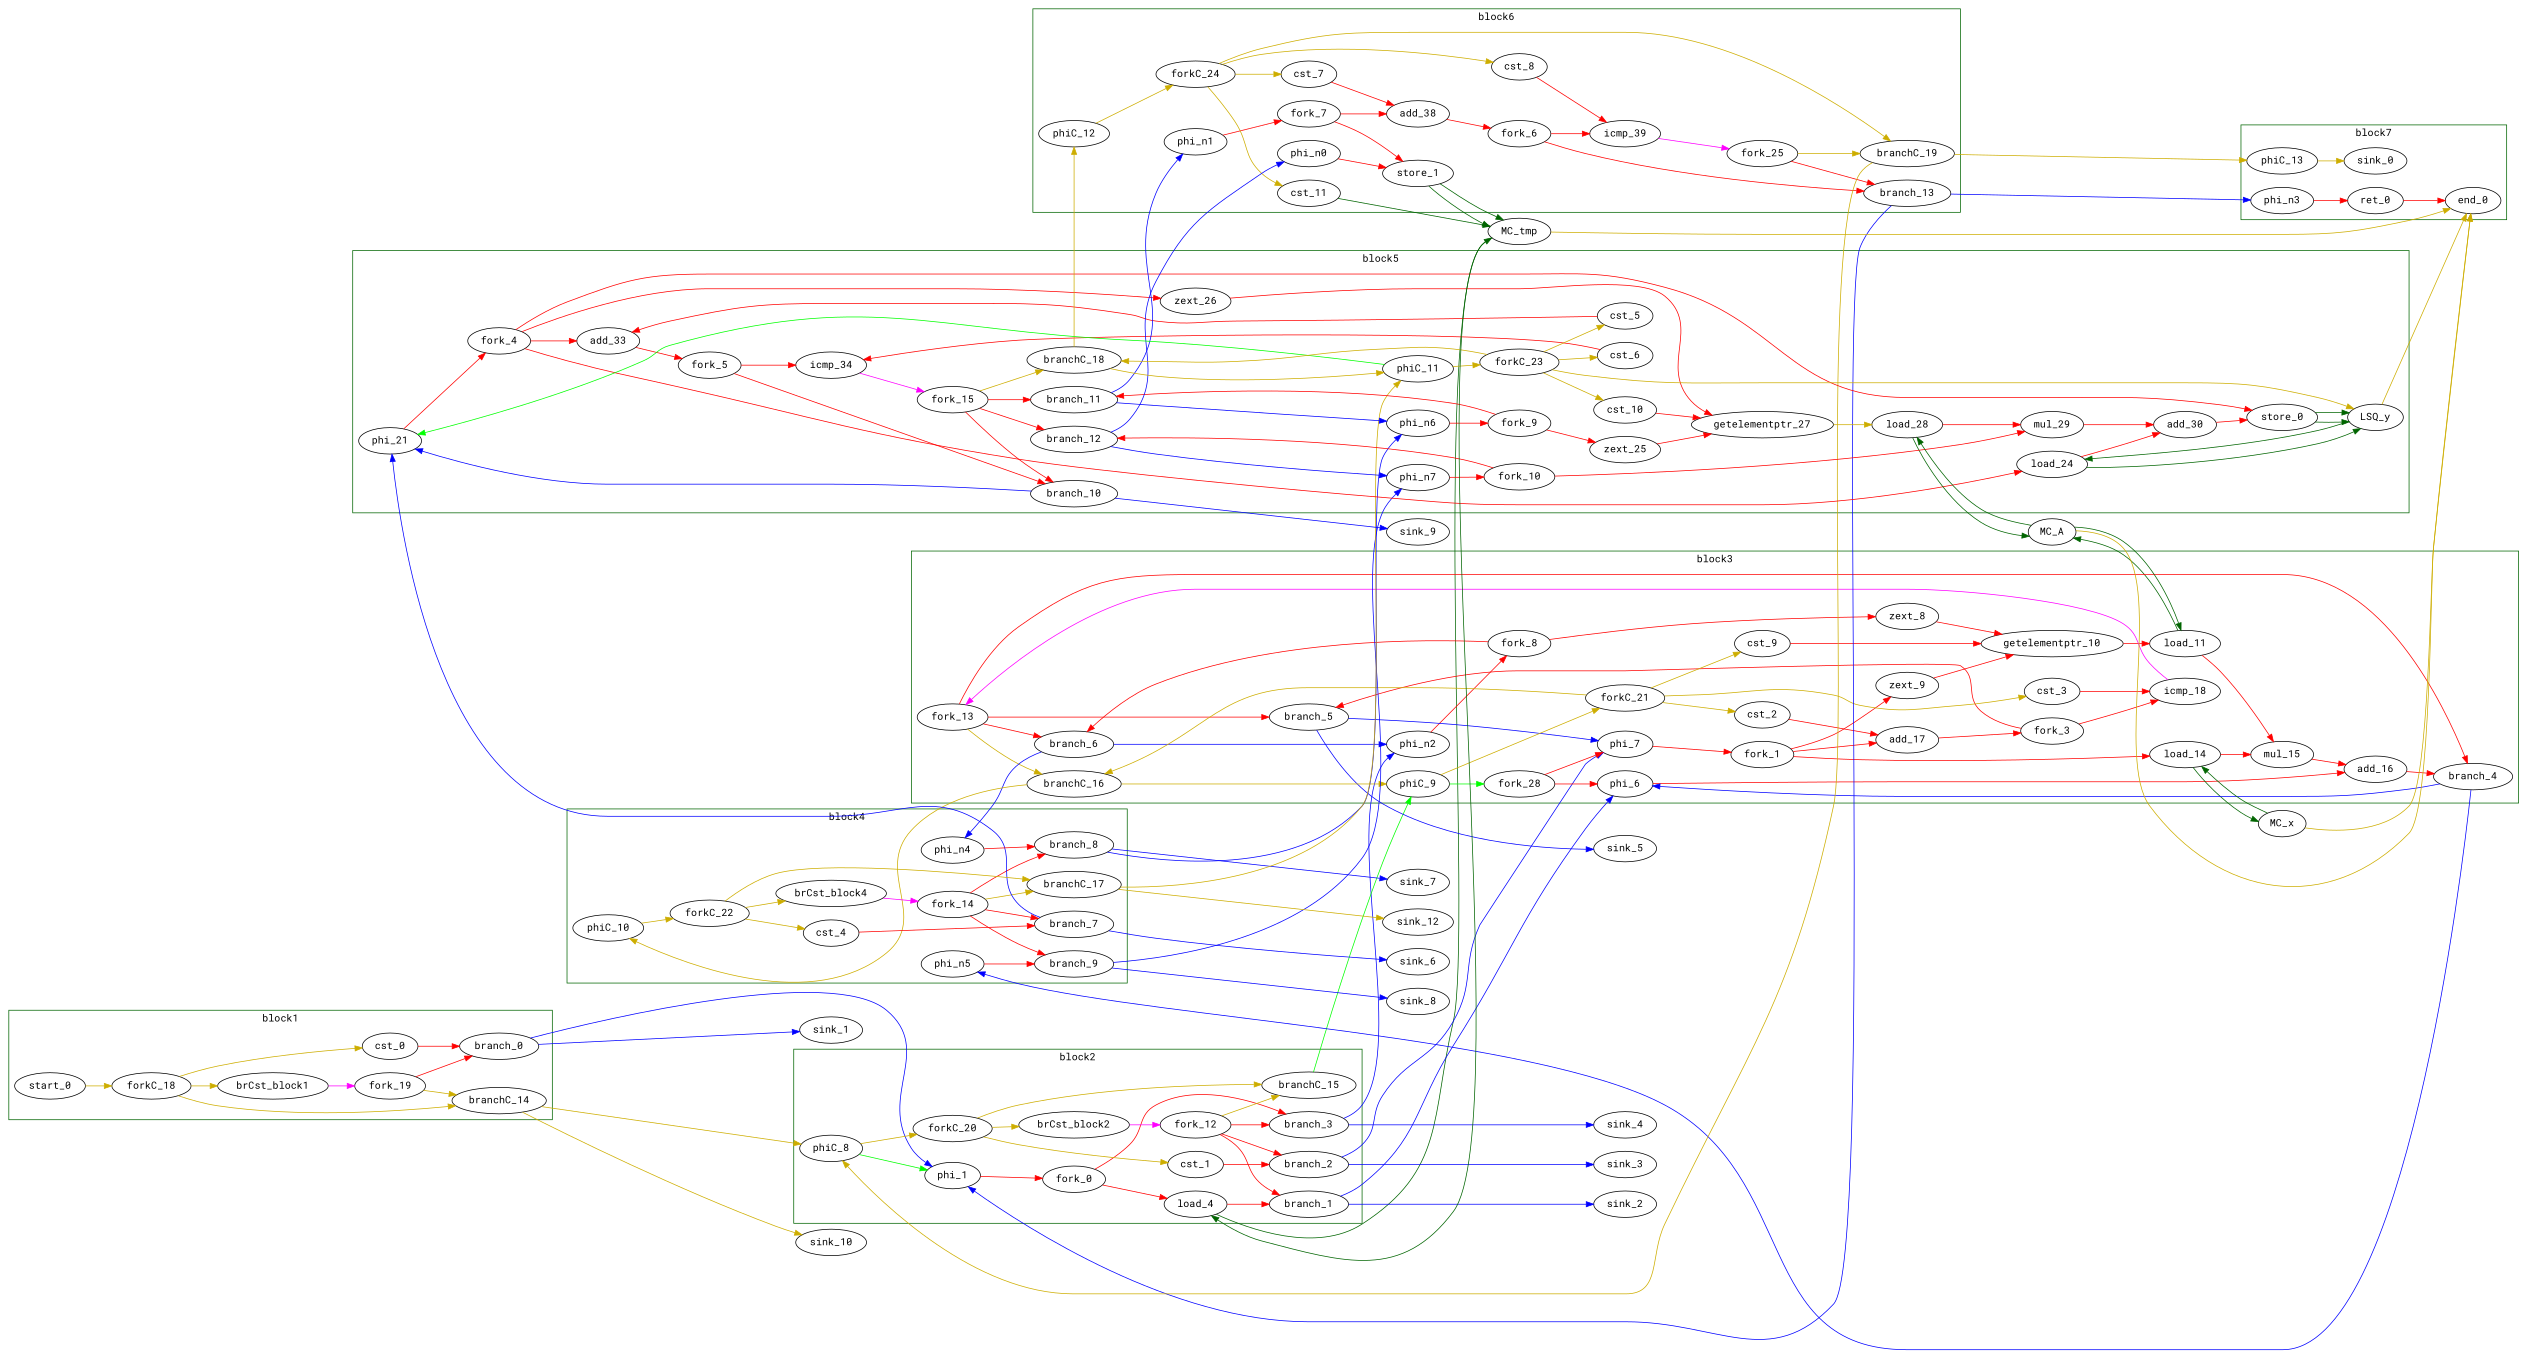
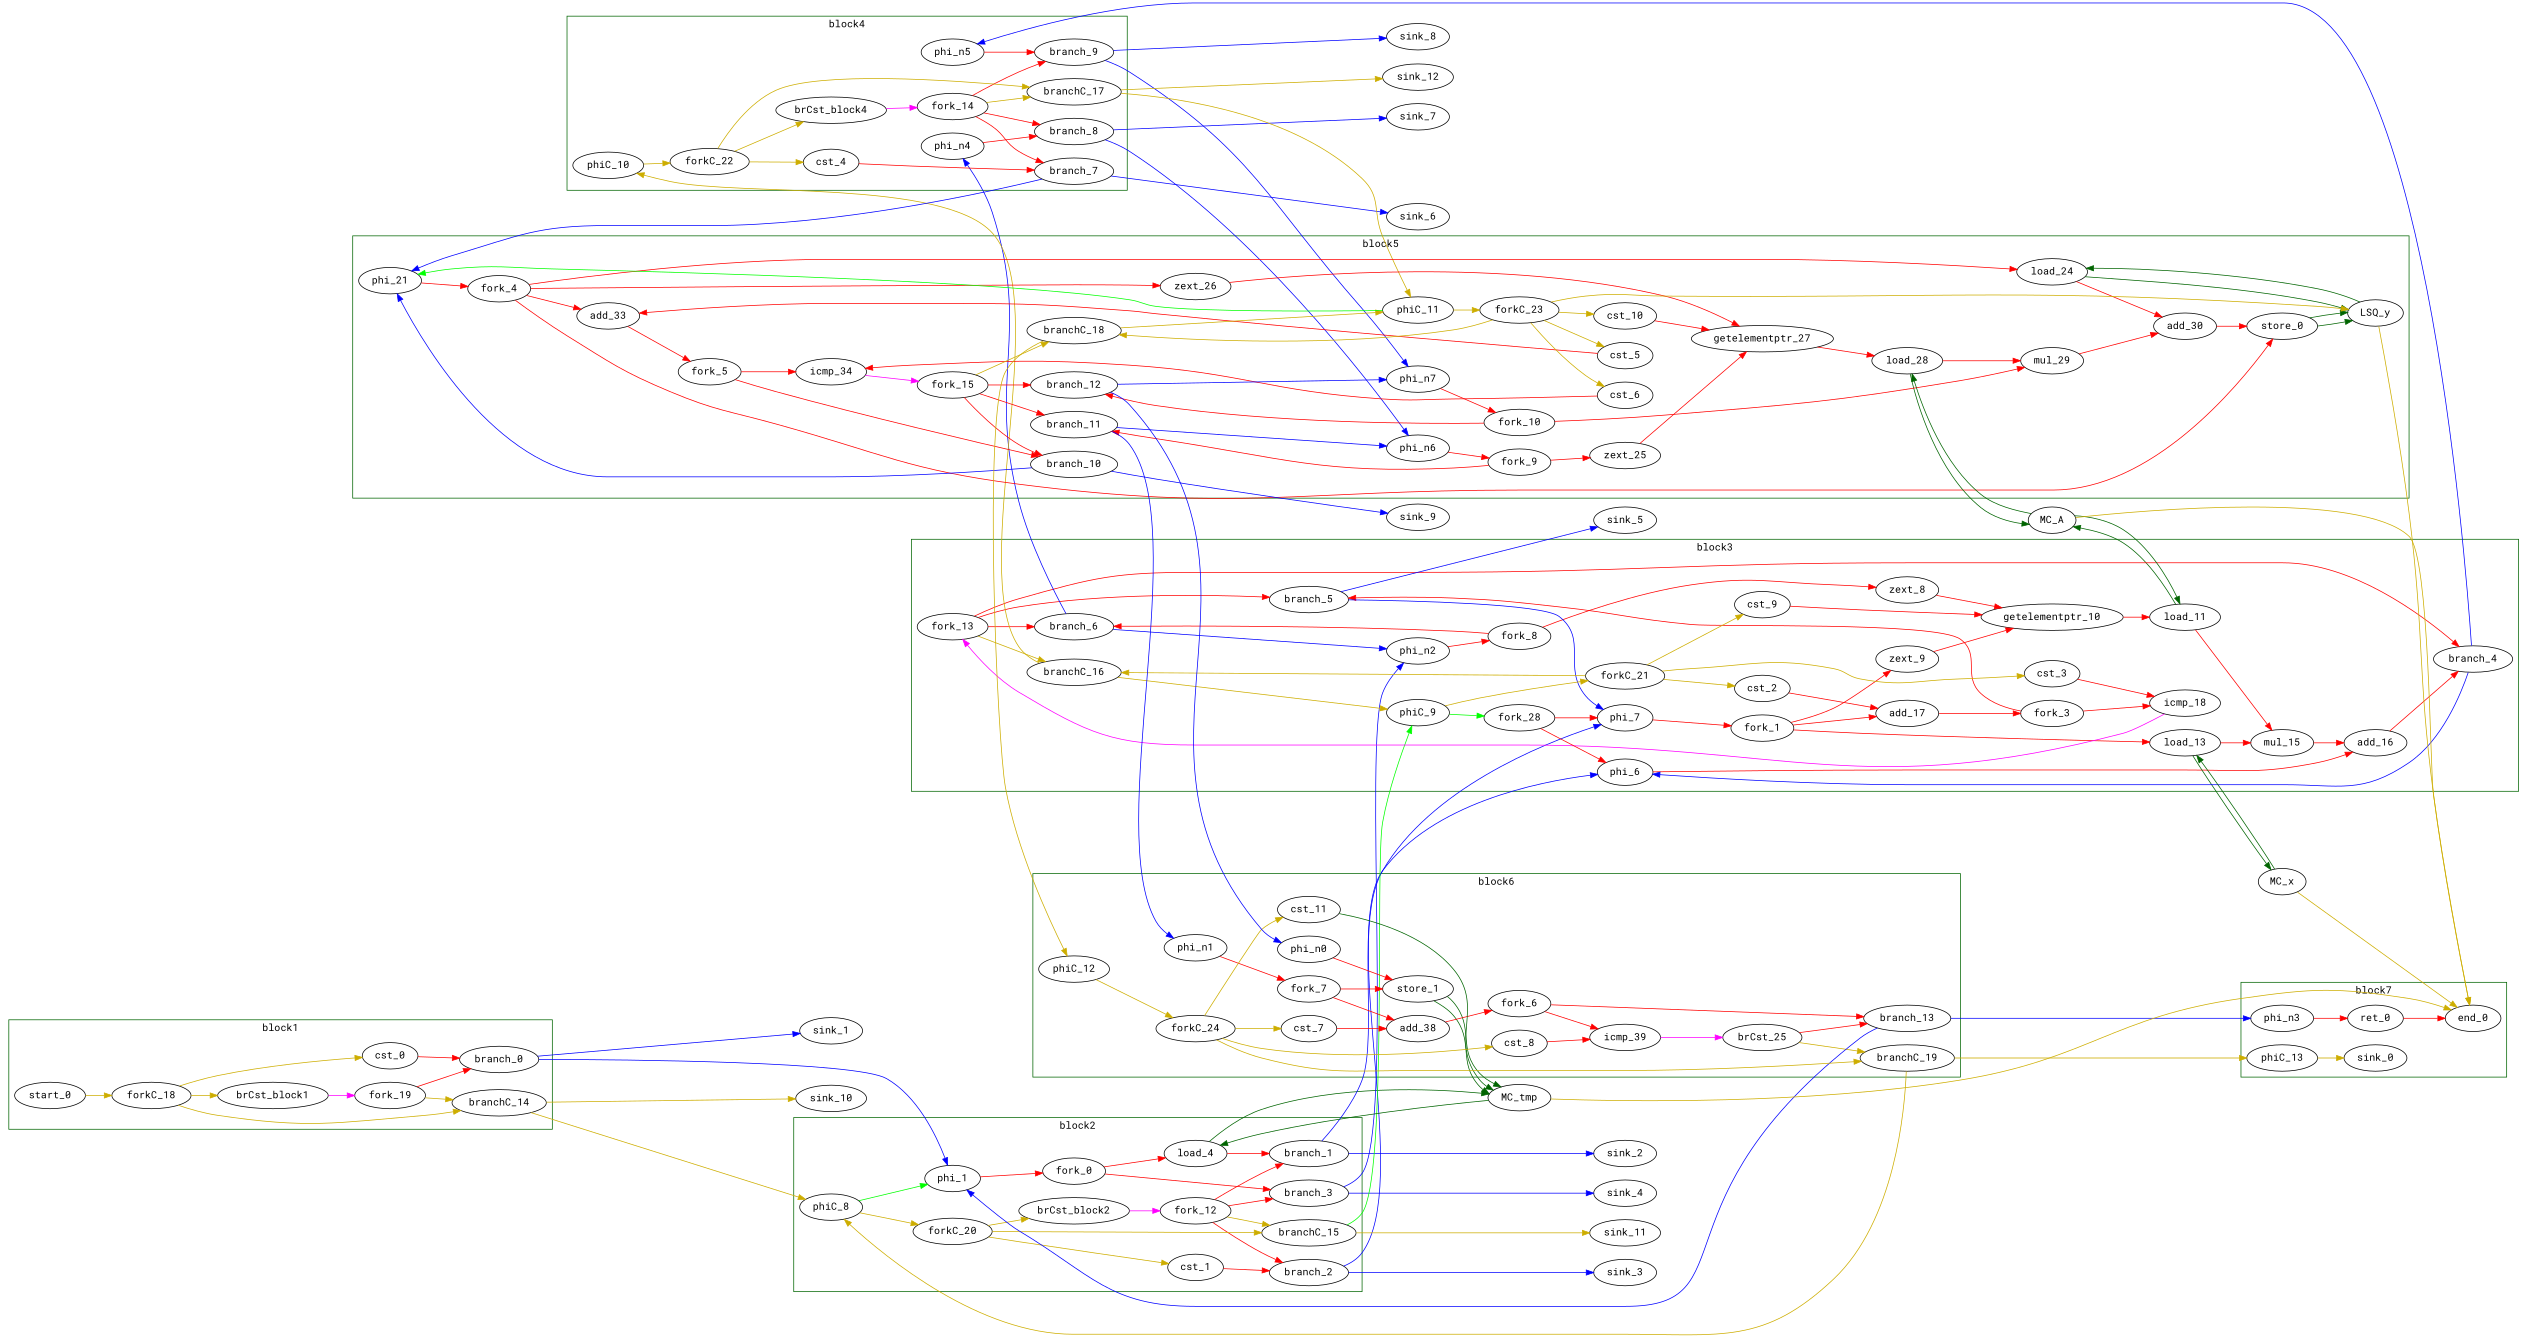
node "fork_25": label "fork_25" -> "brCst_25"
edge "getelementptr_27" -> "load_28": color gold3 -> red
node "load_14": label "load_14" -> "load_13"
node "sink_11": added
